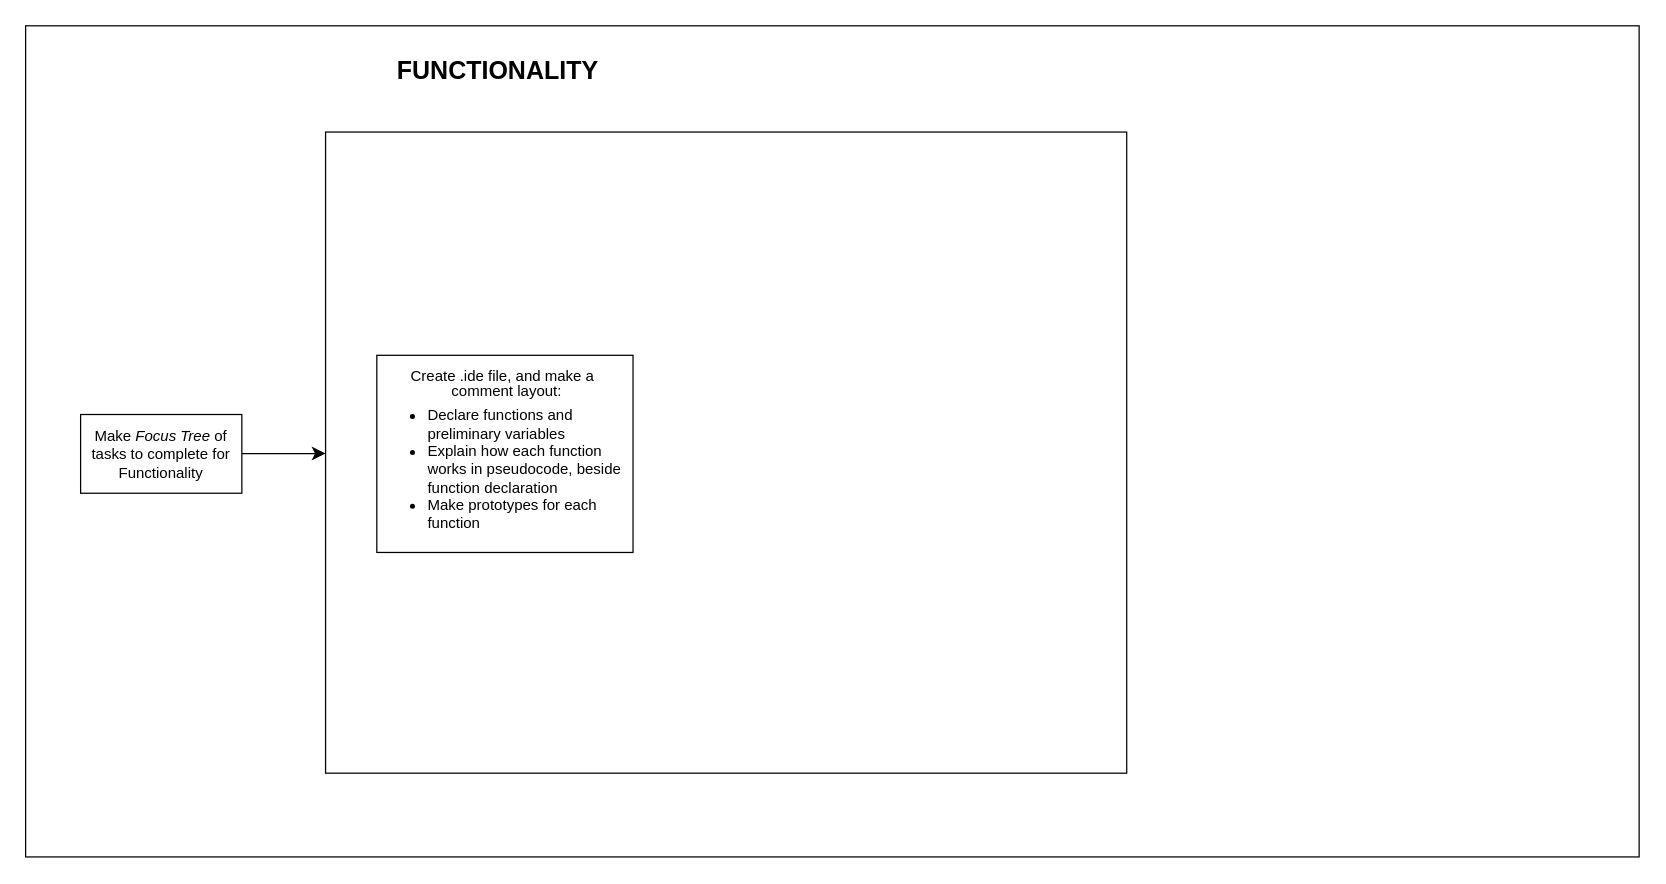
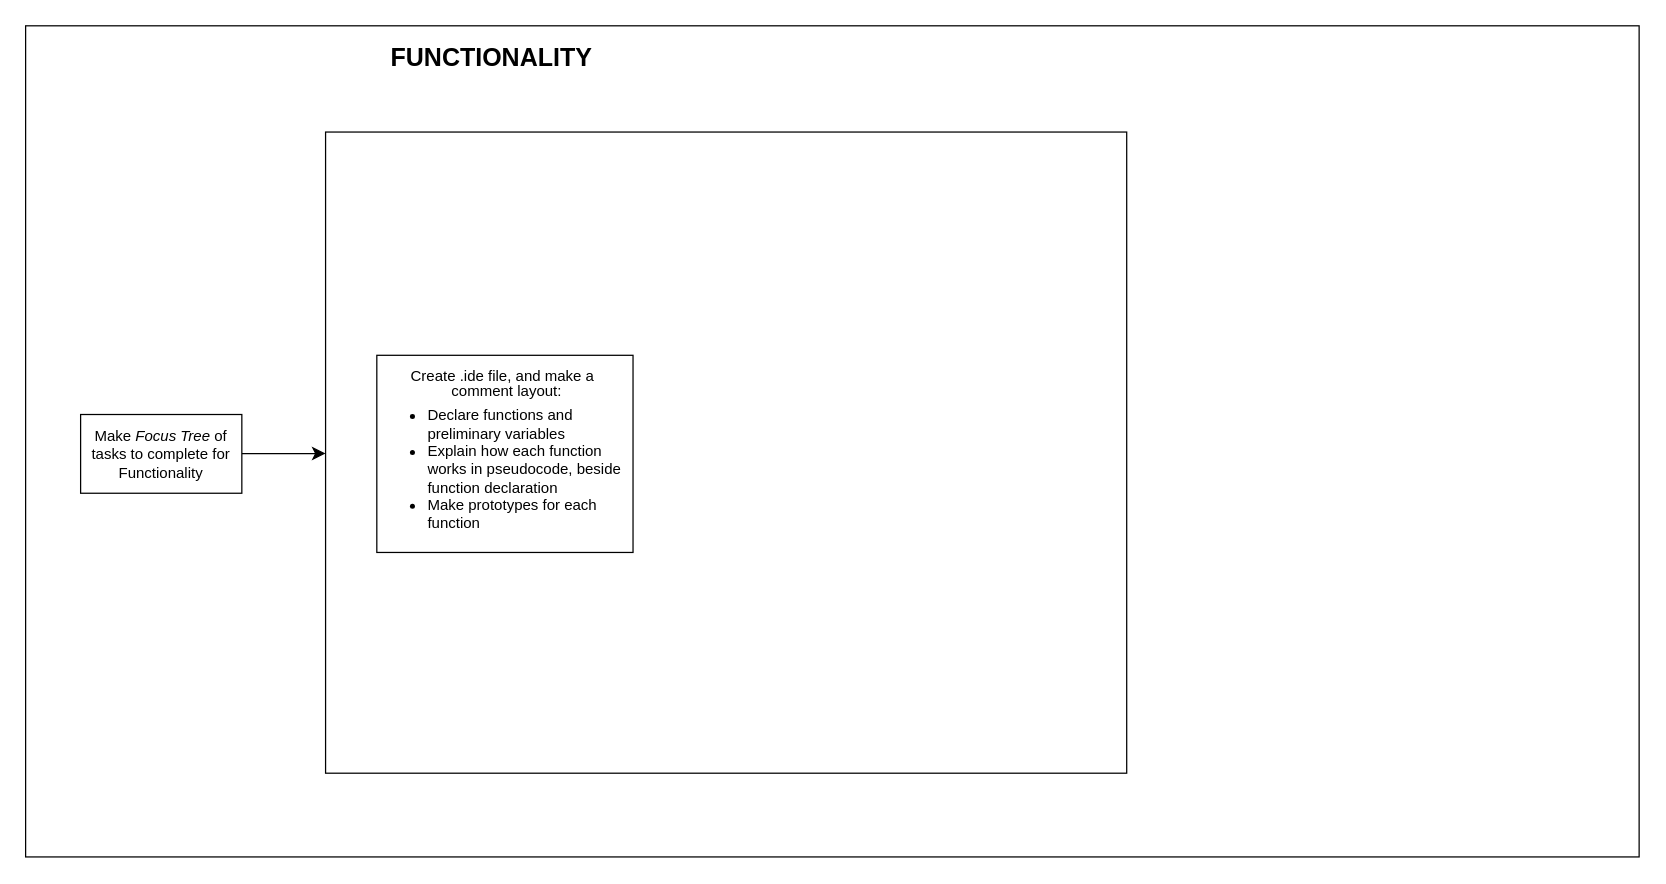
node "FUNCTIONALITY": moved (498, 69) -> (491, 57)
